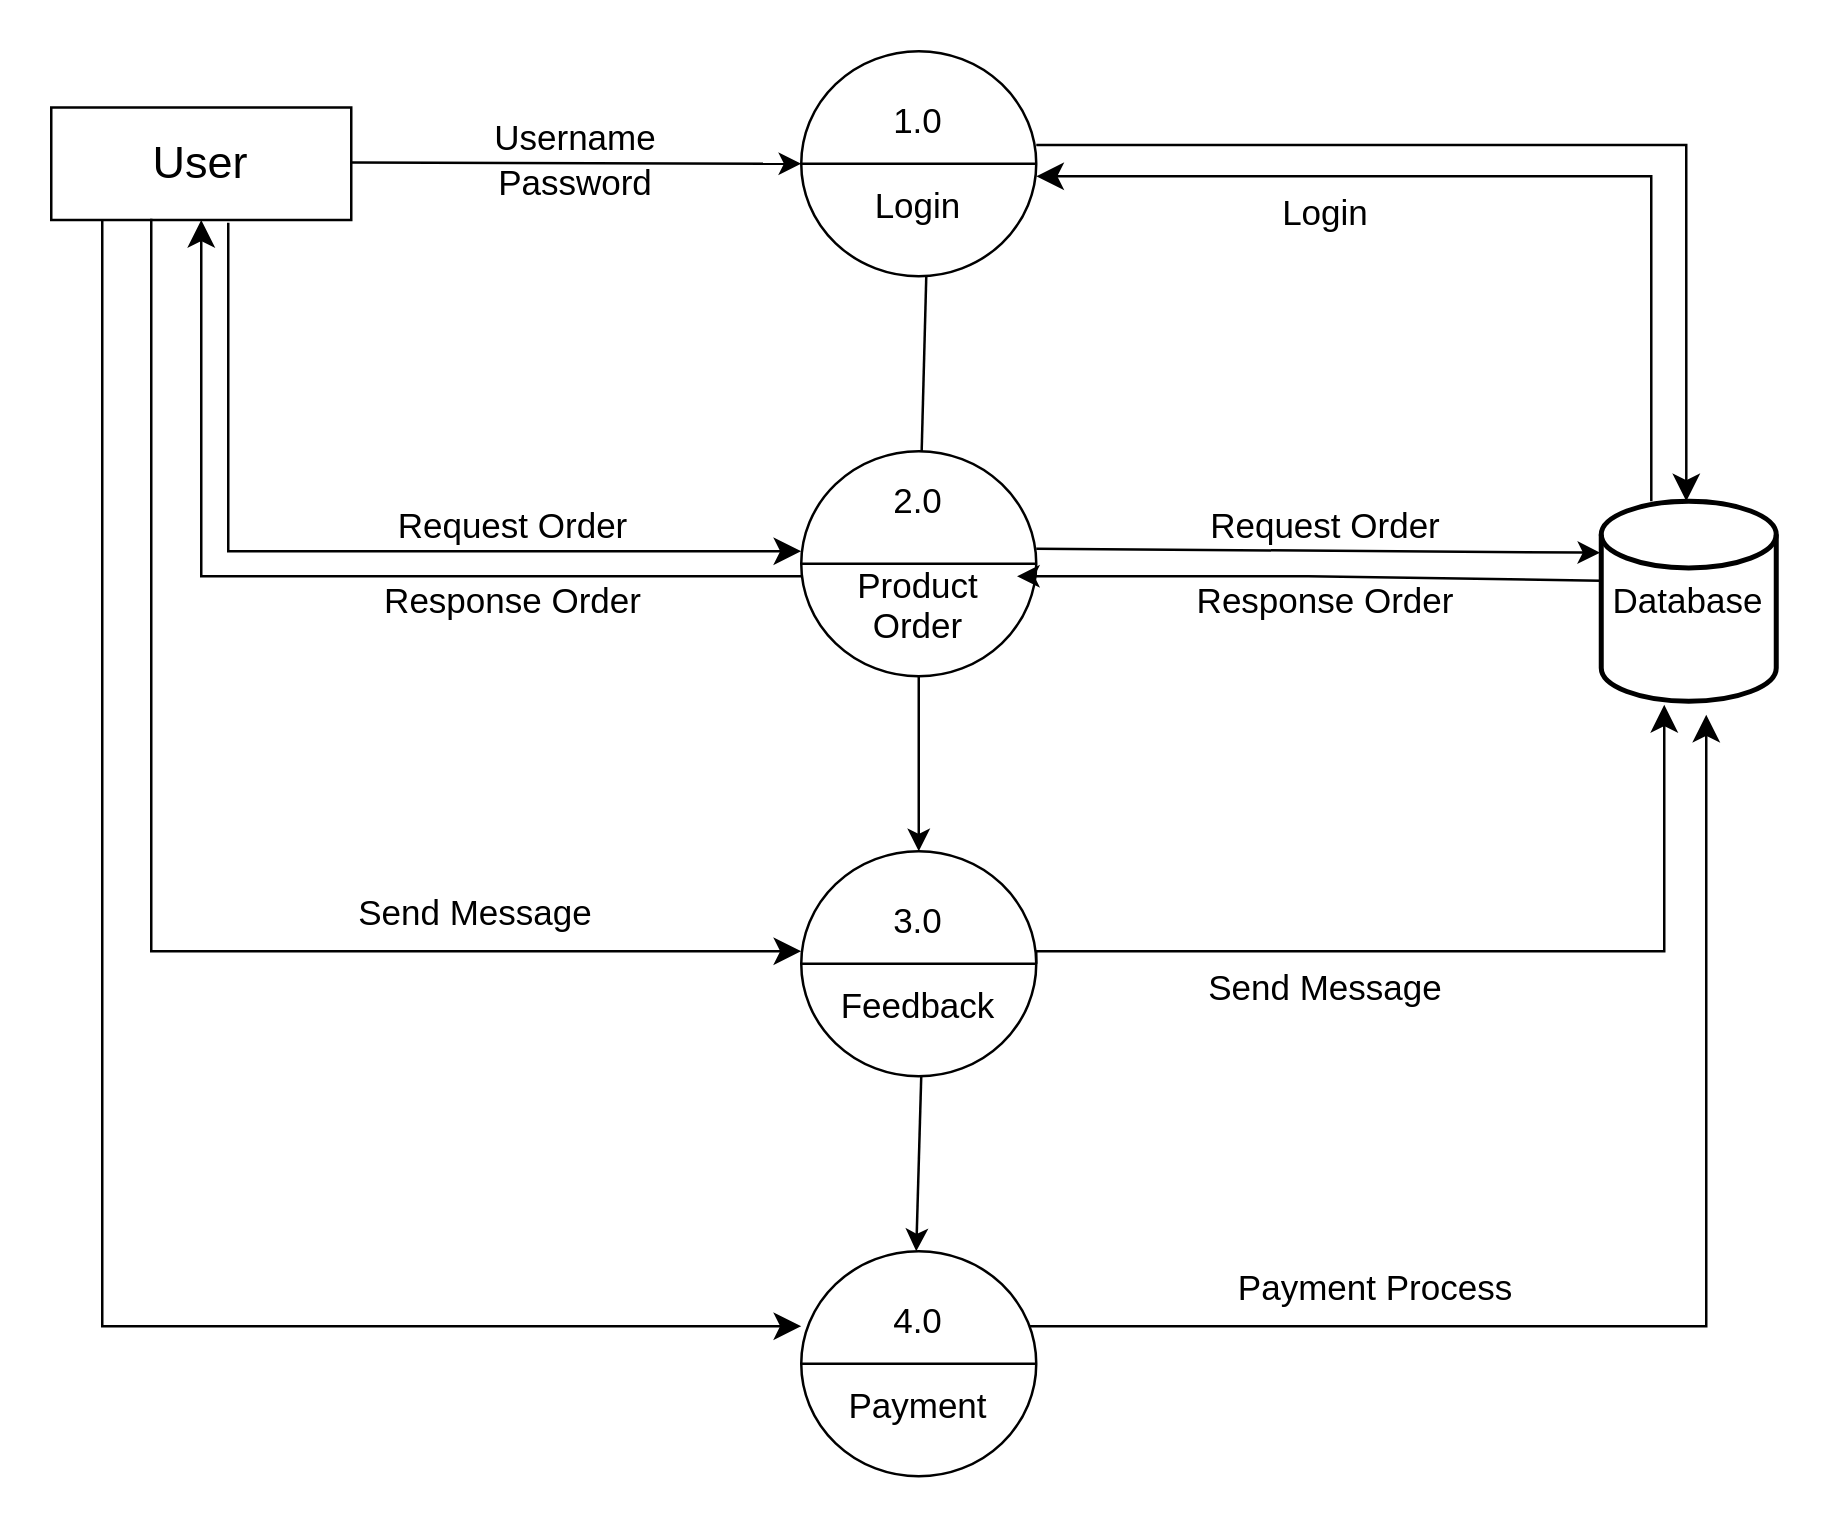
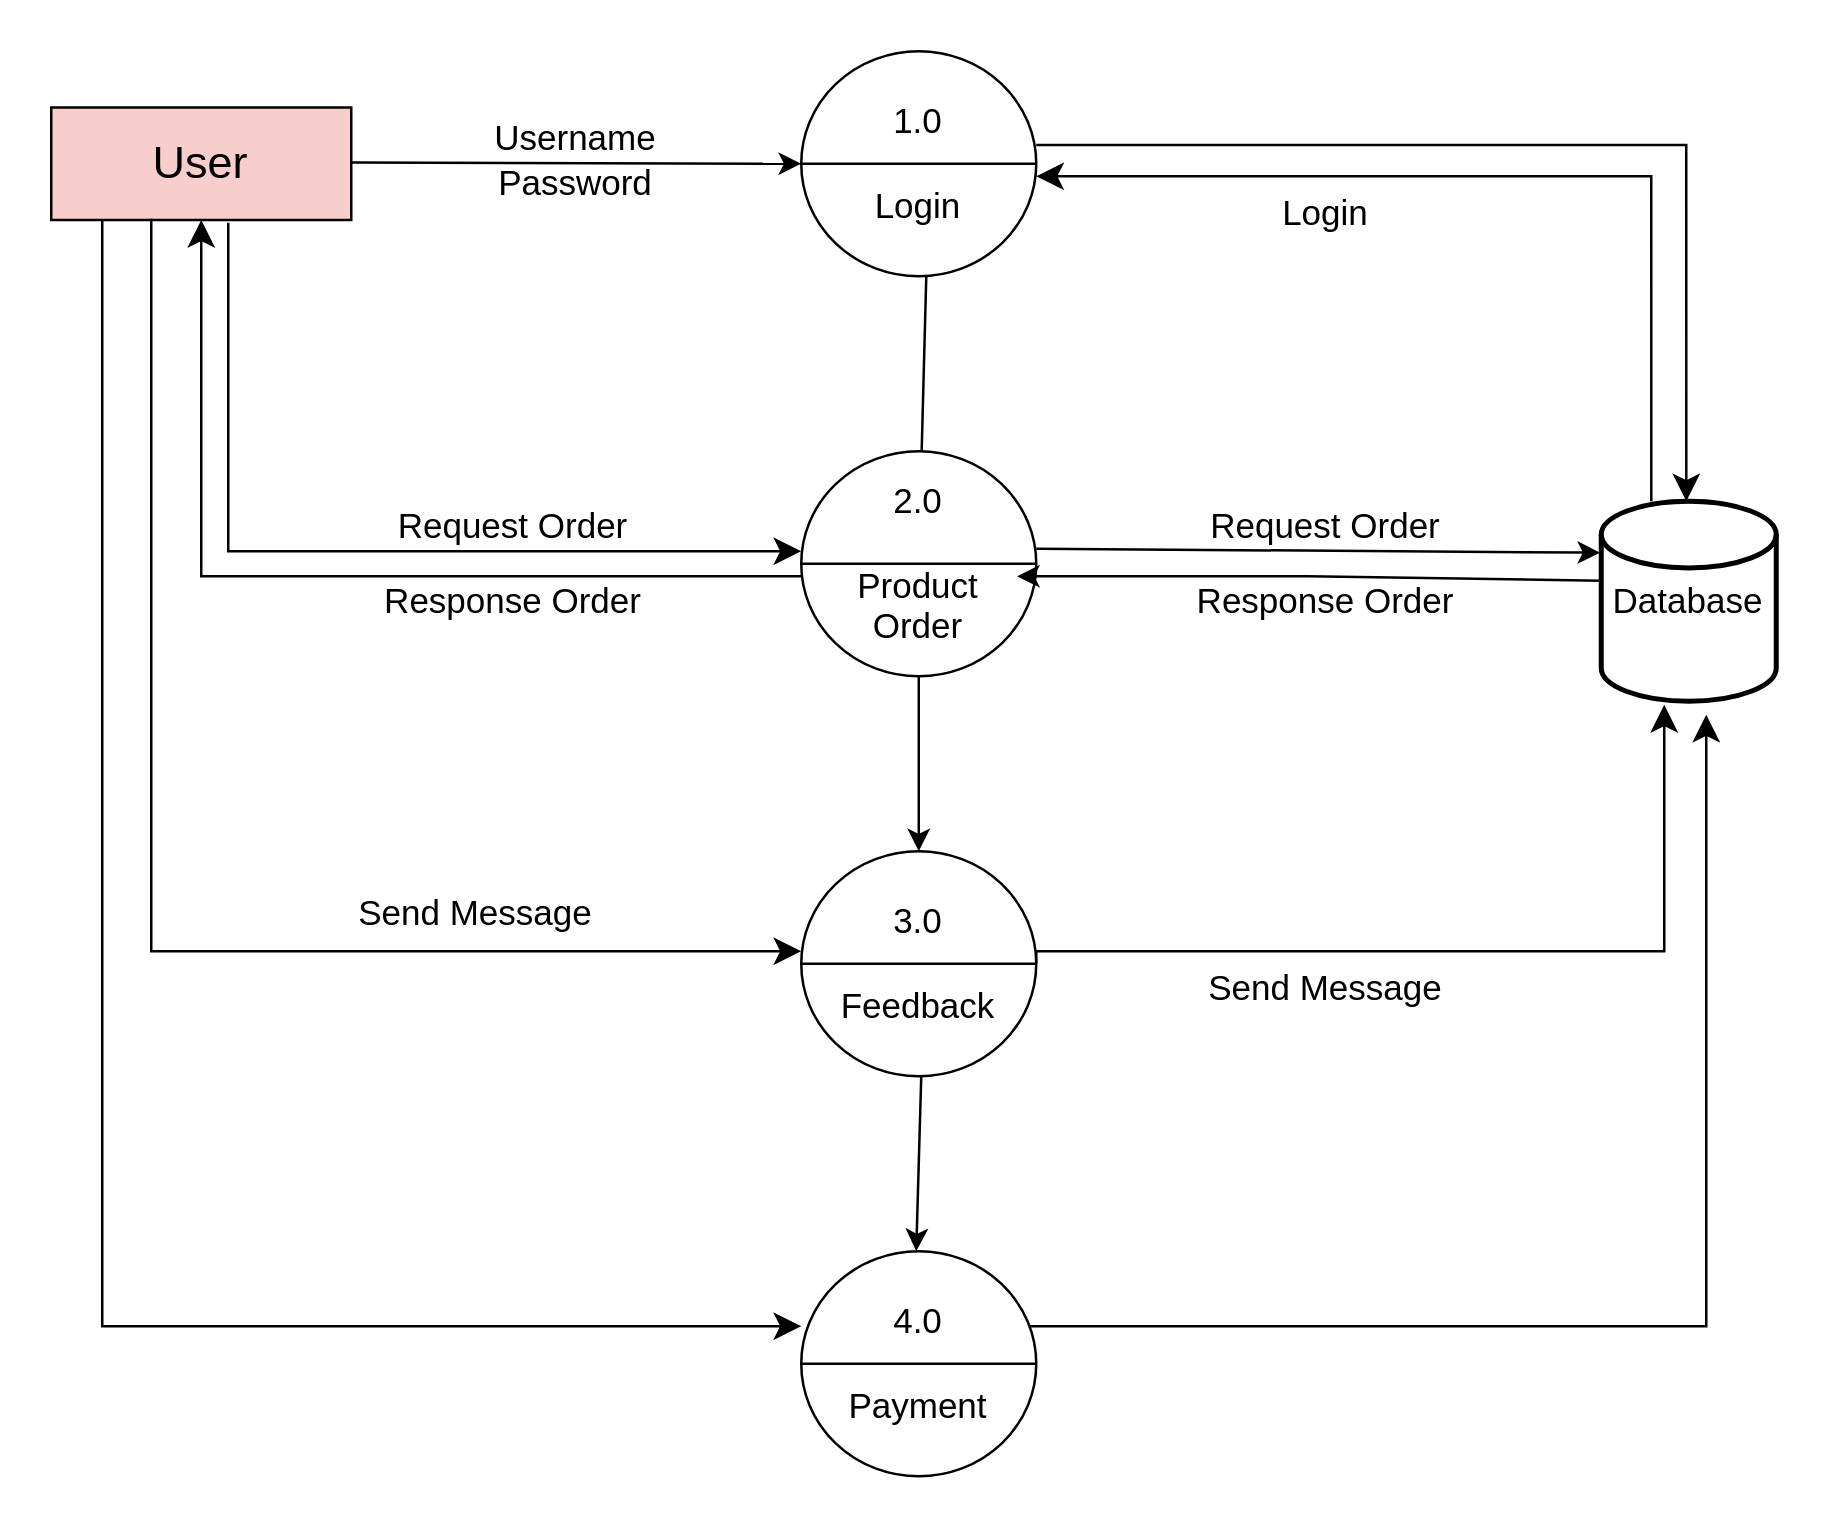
node "User": fillcolor #ffffff -> #f8cecc
node "Payment Process": removed
